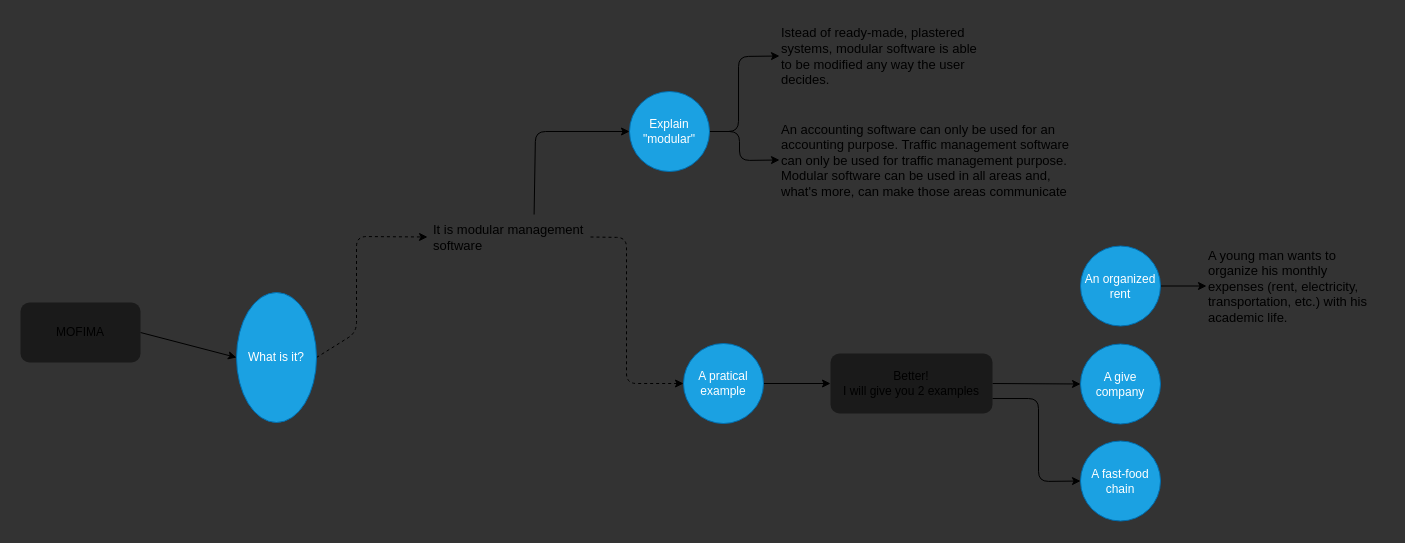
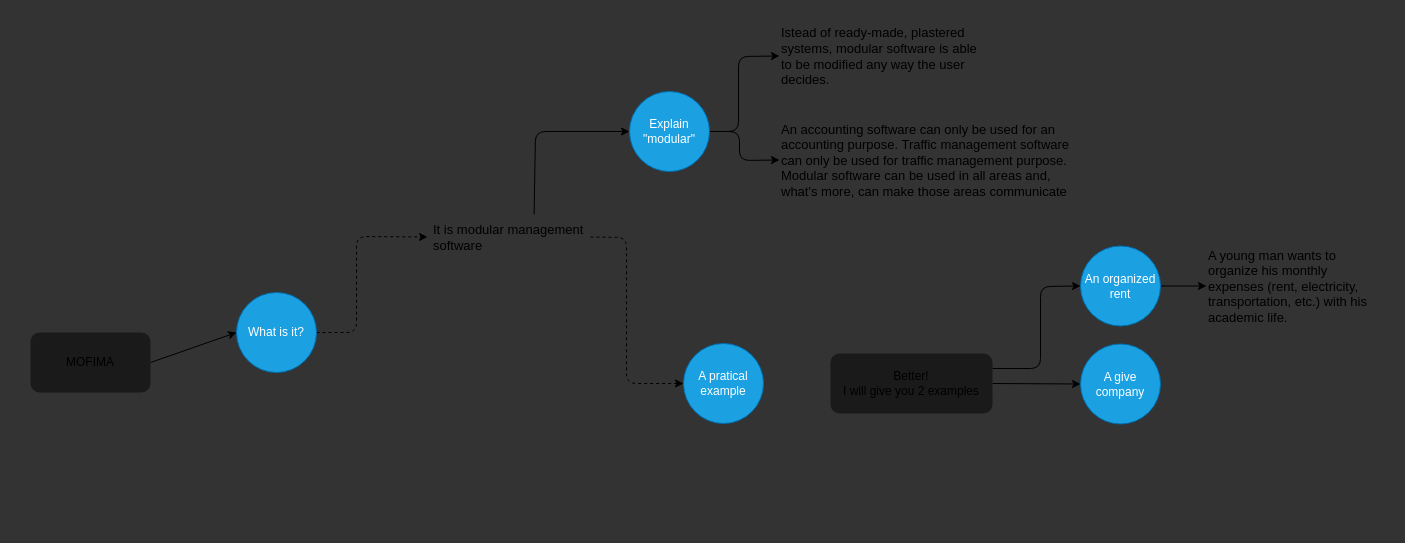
node "MOFIMA": moved (81, 333) -> (91, 363)
edge "Better! I will give you 2 examples" -> "An organized rent": added
node "What is it?": size 80x130 -> 80x80
edge "A pratical example" -> "Better! I will give you 2 examples": removed
edge "Better! I will give you 2 examples" -> "A fast-food chain": removed
node "A fast-food chain": removed
